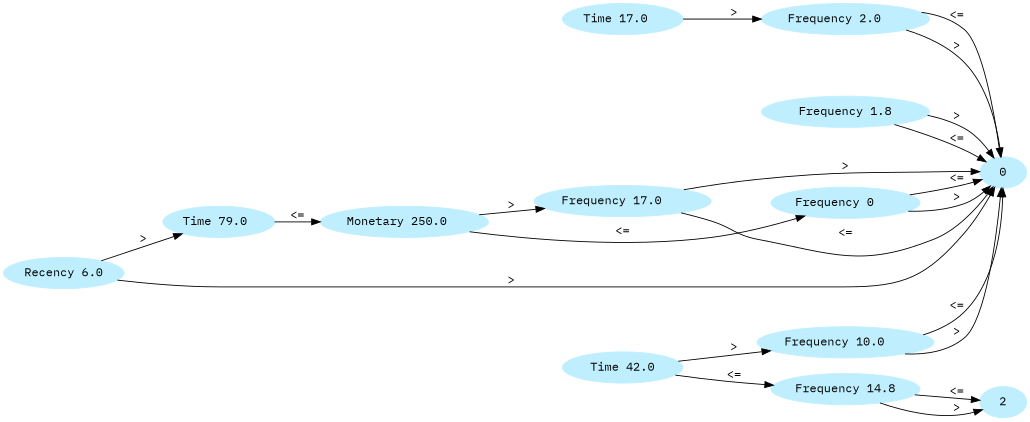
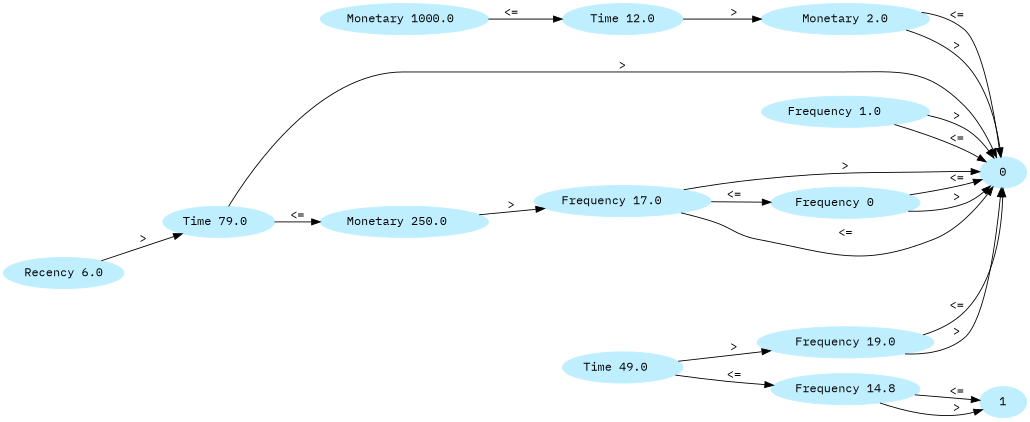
node "Monetary 1000.0": added
node "Time 17.0": label "Time 17.0" -> "Time 12.0"
node "Frequency 2.0": label "Frequency 2.0" -> "Monetary 2.0"
node "Frequency 1.8": label "Frequency 1.8" -> "Frequency 1.0"
edge "Monetary 250.0" -> "Frequency 0": now "Frequency 17.0" -> "Frequency 0"
edge "Recency 6.0" -> "0": now "Time 79.0" -> "0"
node "Frequency 10.0": label "Frequency 10.0" -> "Frequency 19.0"
node "Time 42.0": label "Time 42.0" -> "Time 49.0"
node "2": label "2" -> "1"
